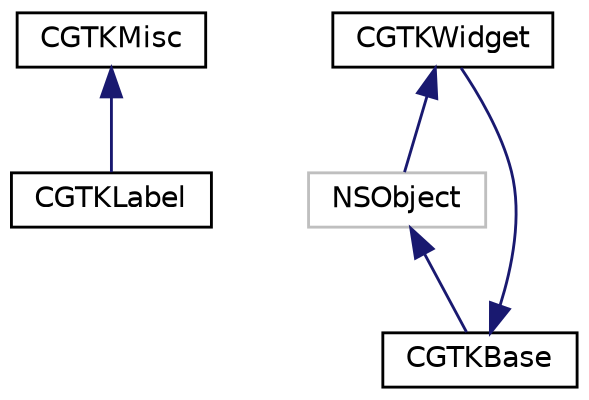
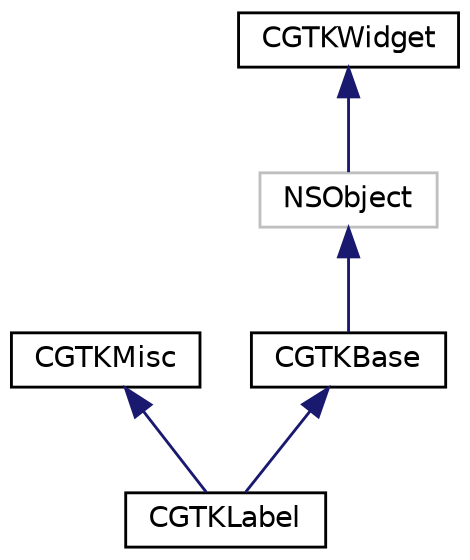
edge "CGTKWidget" -> "CGTKBase": now "CGTKLabel" -> "CGTKBase"
